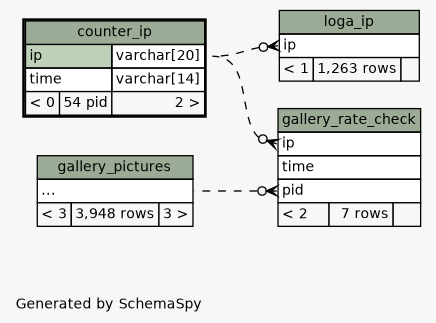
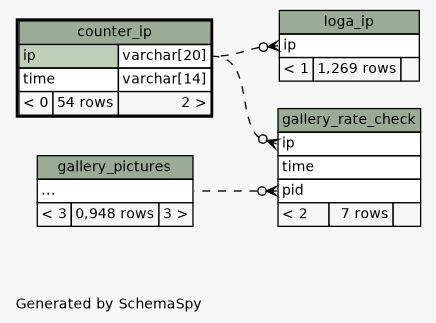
node "loga_ip": text "1,263 rows" -> "1,269 rows"
node "counter_ip": text "54 pid" -> "54 rows"
node "gallery_pictures": text "3,948 rows" -> "0,948 rows"
